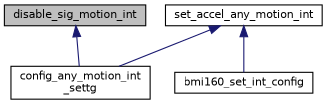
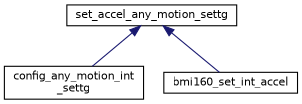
node "disable_sig_motion_int": removed
node "set_accel_any_motion_int": label "set_accel_any_motion_int" -> "set_accel_any_motion_settg"
node "bmi160_set_int_config": label "bmi160_set_int_config" -> "bmi160_set_int_accel"
